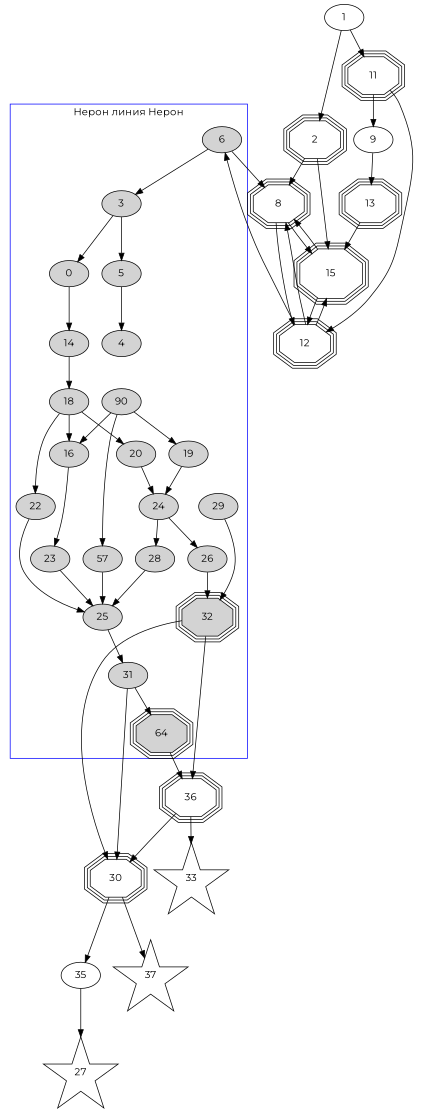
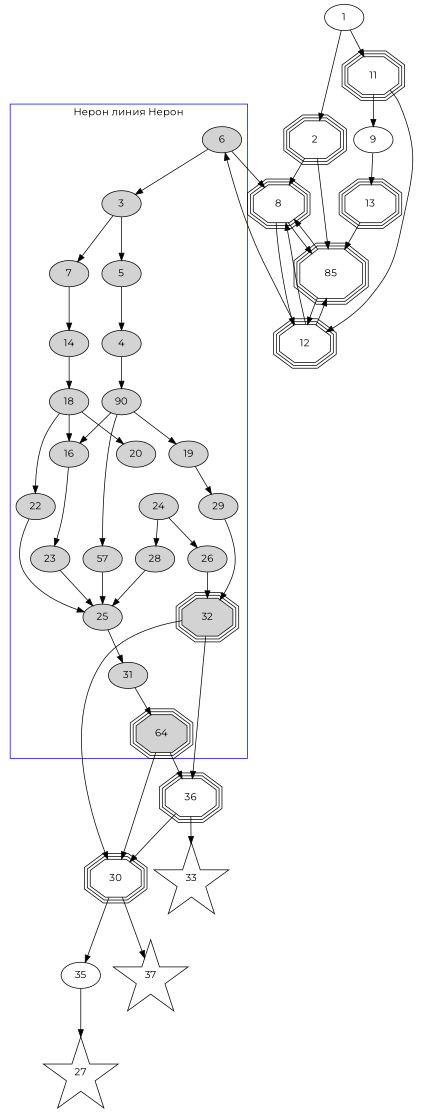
node "0": label "0" -> "7"
node "15": label "15" -> "85"
edge "4" -> "90": added
edge "20" -> "24": removed
edge "19" -> "24": now "19" -> "29"
edge "31" -> "30": now "64" -> "30"
